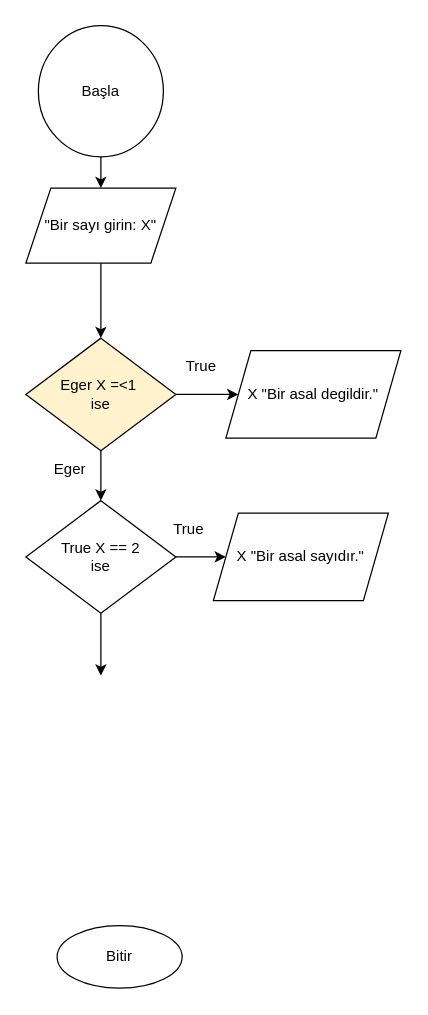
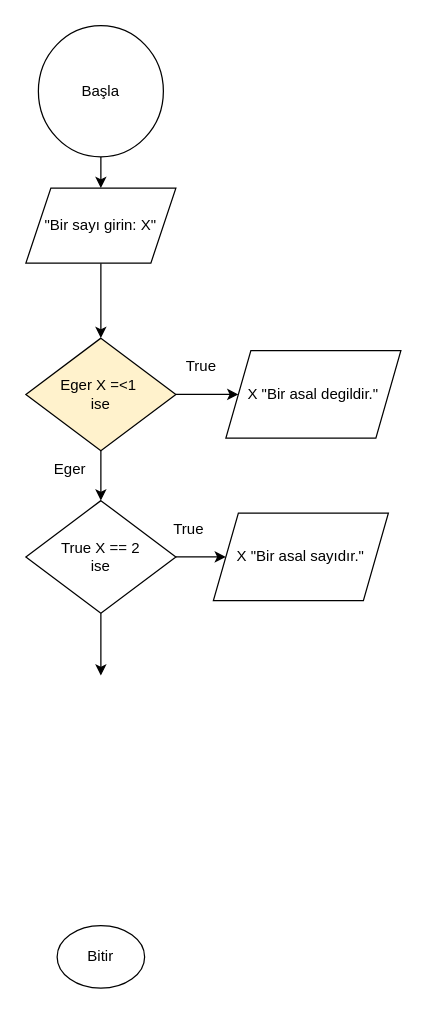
node "Bitir": size 125x63 -> 88x63
